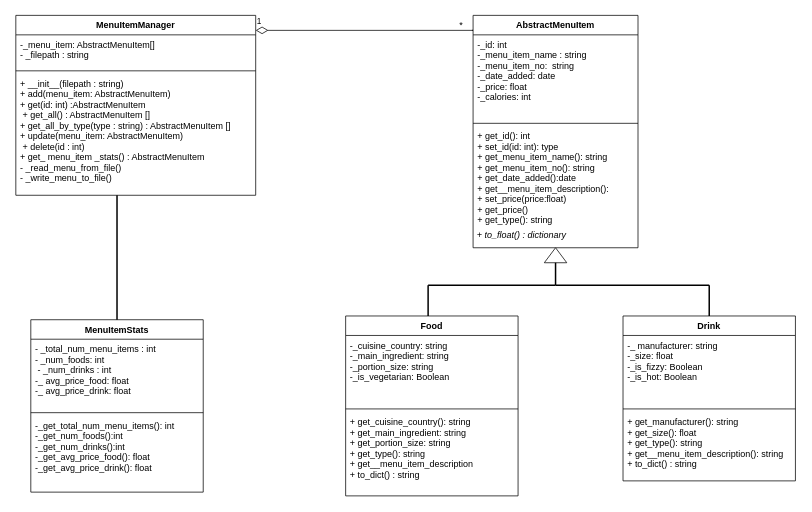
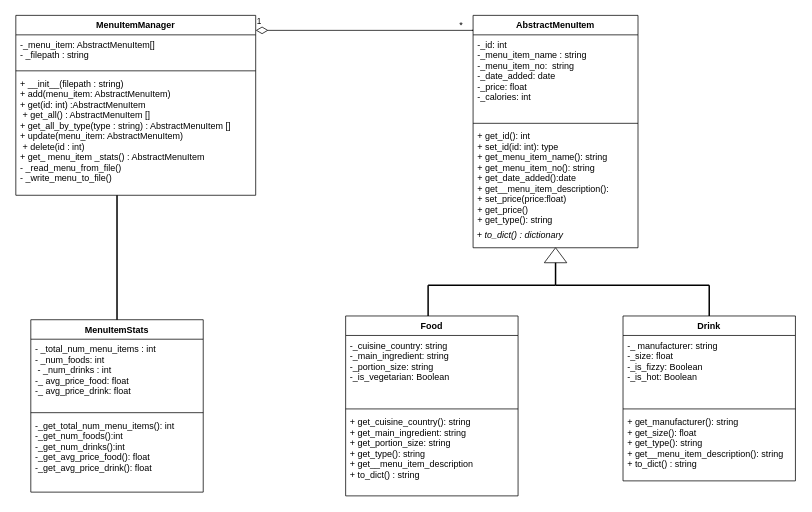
node "+ to_float() : dictionary": label "+ to_float() : dictionary" -> "+ to_dict() : dictionary"
